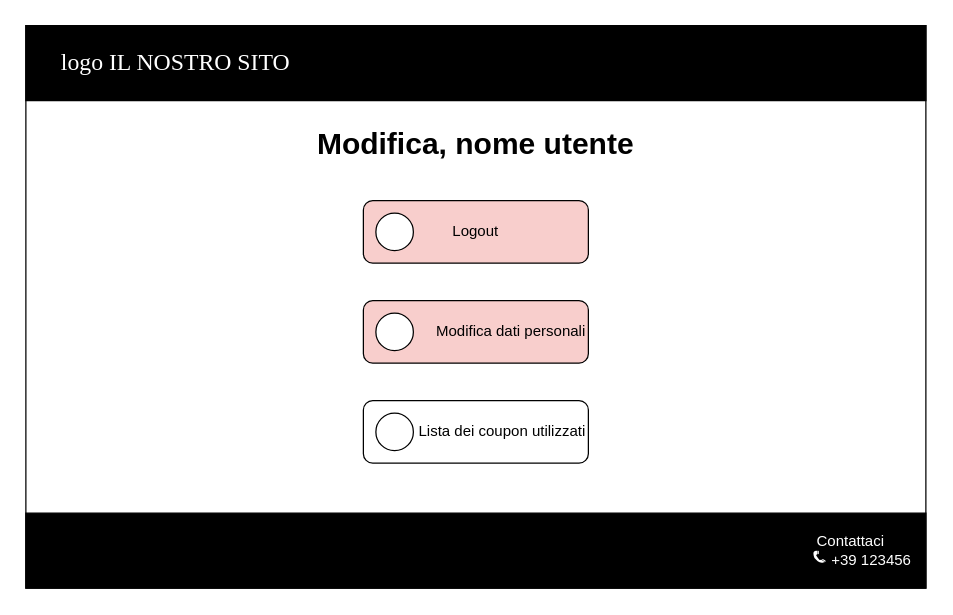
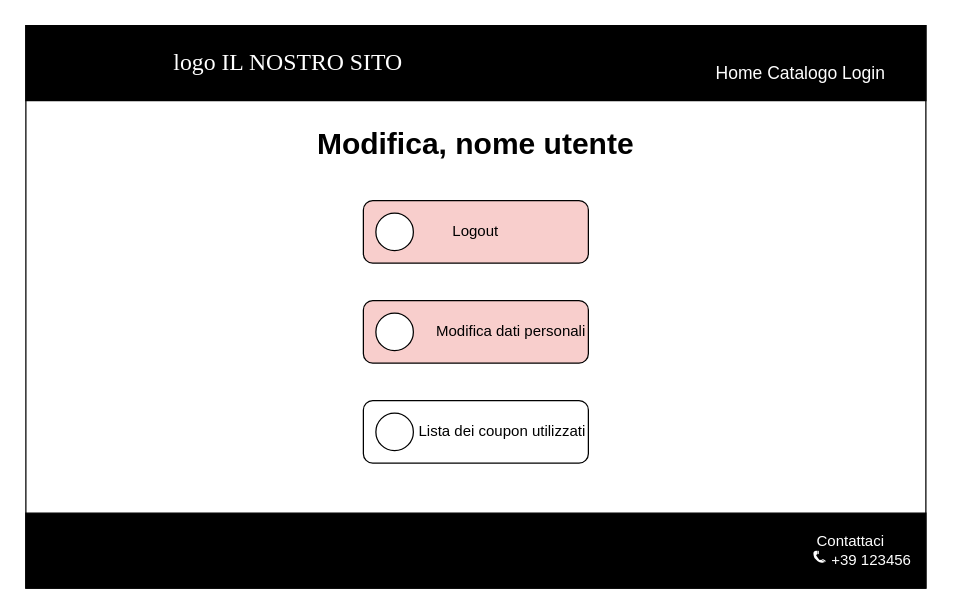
node "logo IL NOSTRO SITO": moved (176, 63) -> (288, 63)
node "Home Catalogo Login": added
